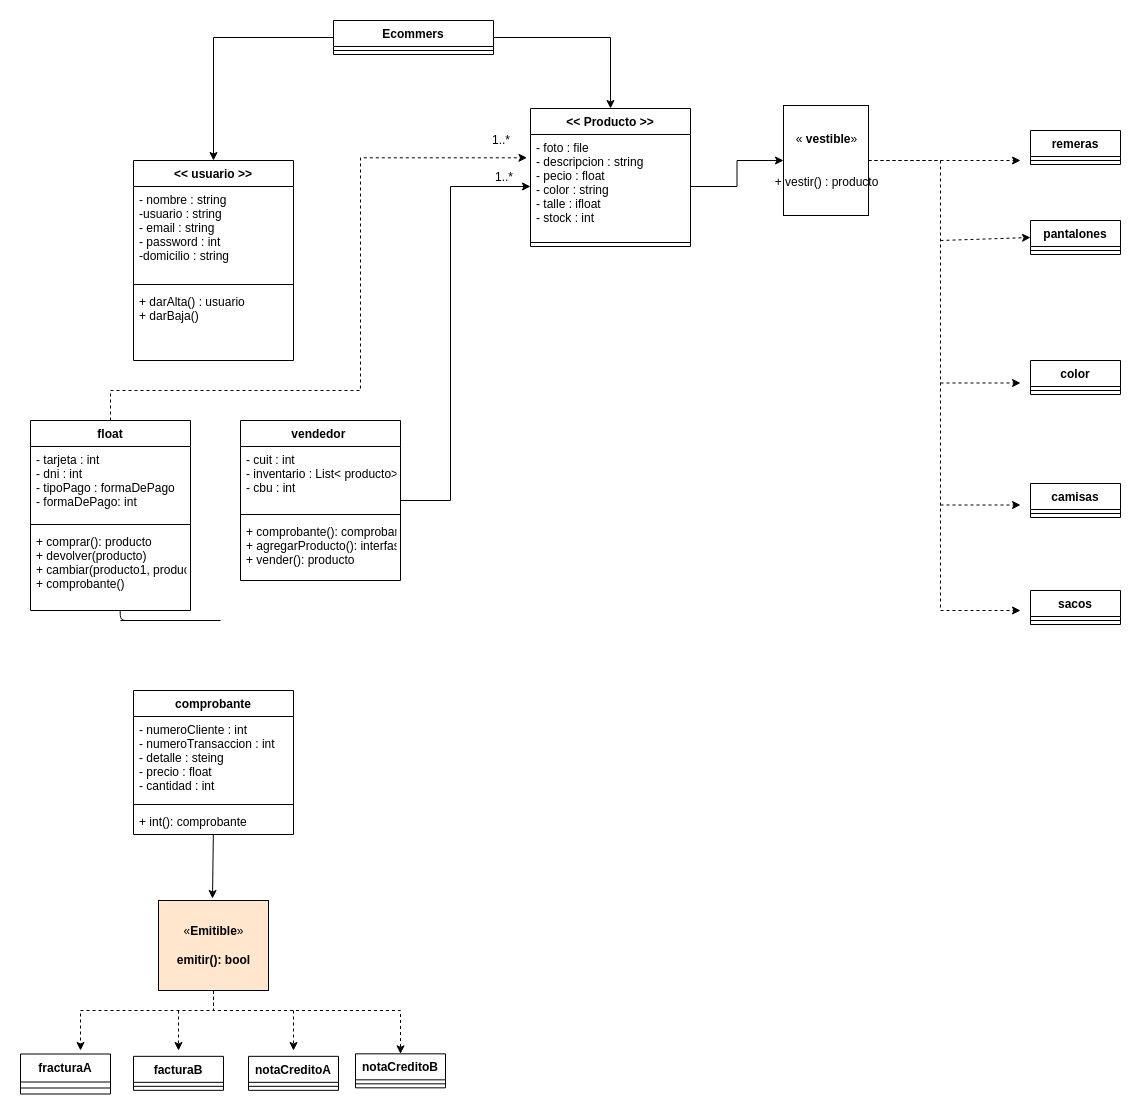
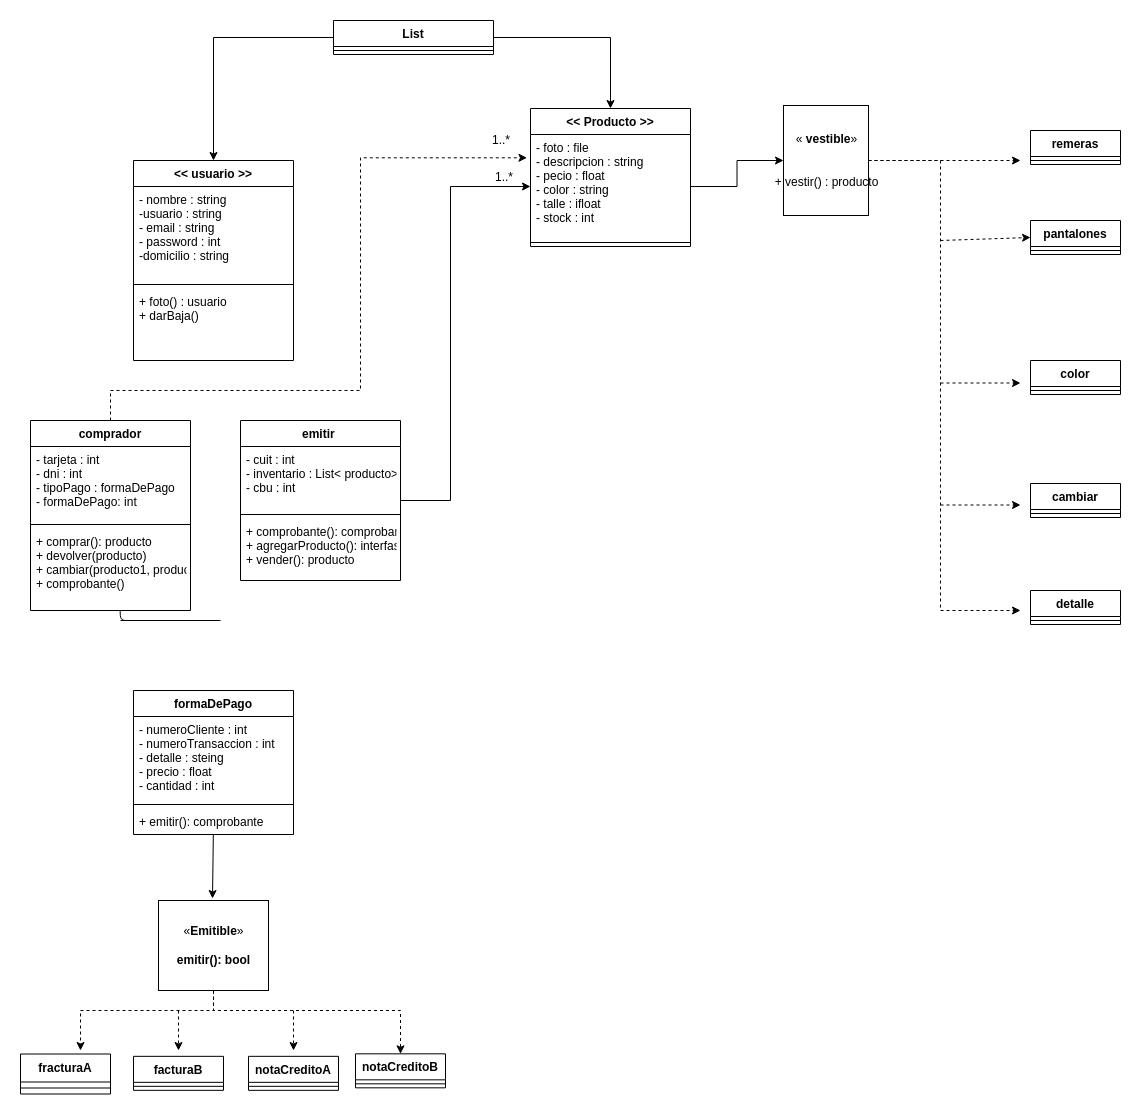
node "Ecommers": label "Ecommers" -> "List"
node "+ darAlta() : usuario + darBaja()": label "+ darAlta() : usuario + darBaja()" -> "+ foto() : usuario + darBaja()"
node "float": label "float" -> "comprador"
node "vendedor": label "vendedor" -> "emitir"
node "camisas": label "camisas" -> "cambiar"
node "sacos": label "sacos" -> "detalle"
node "comprobante": label "comprobante" -> "formaDePago"
node "+ int(): comprobante": label "+ int(): comprobante" -> "+ emitir(): comprobante"
node "«Emitible» emitir(): bool": fillcolor #ffe6cc -> #ffffff
